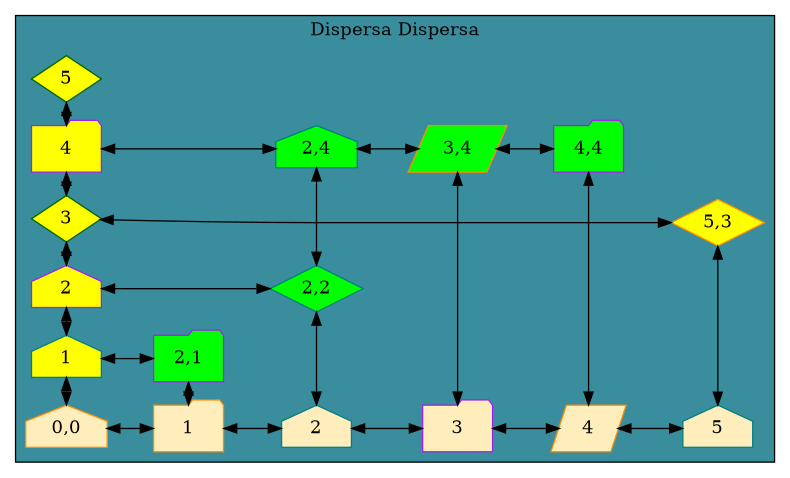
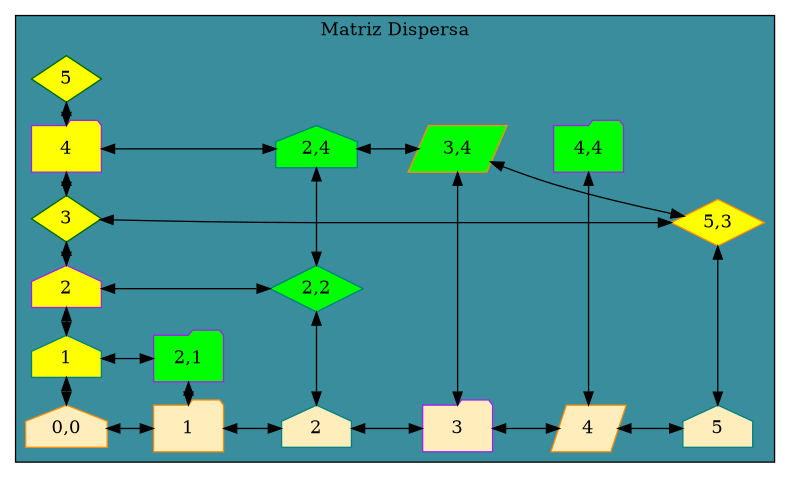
cluster "Dispersa Dispersa": label "Dispersa Dispersa" -> "Matriz Dispersa"
edge "3,4" -- "4,4": now "3,4" -- "5,3"
